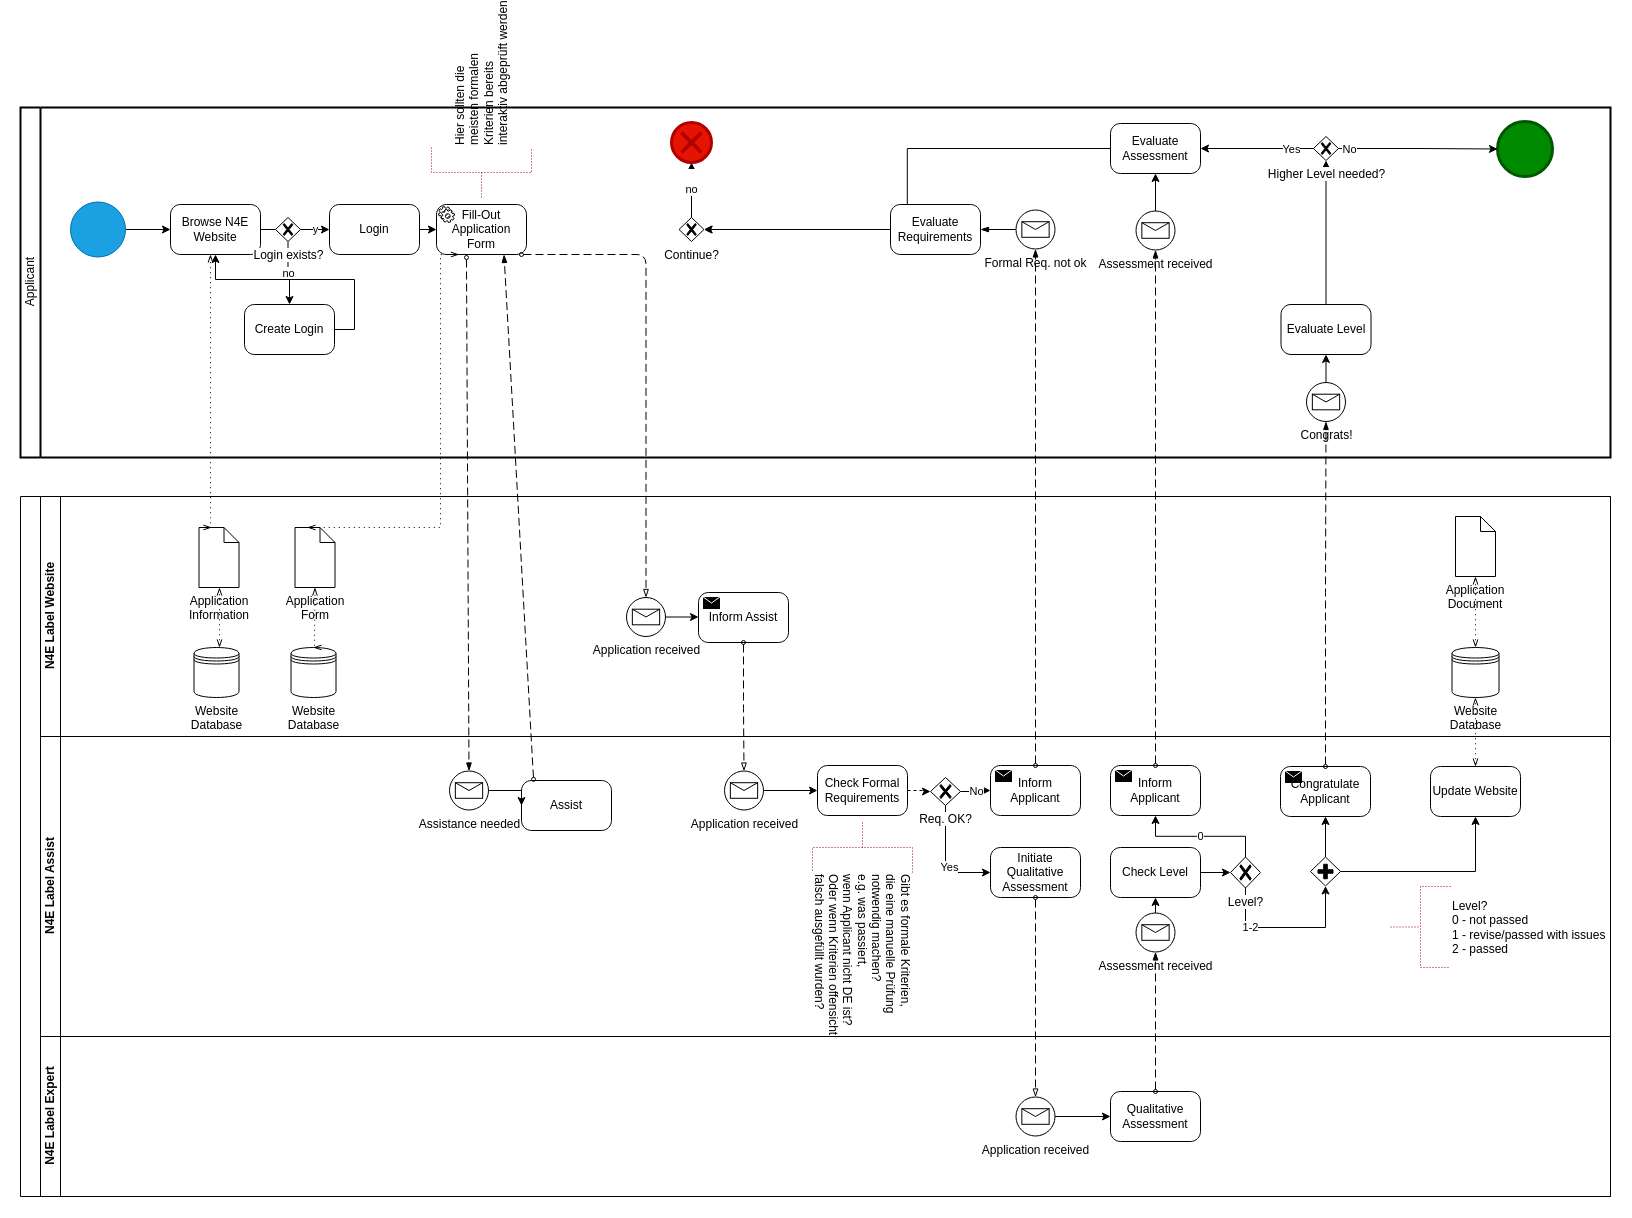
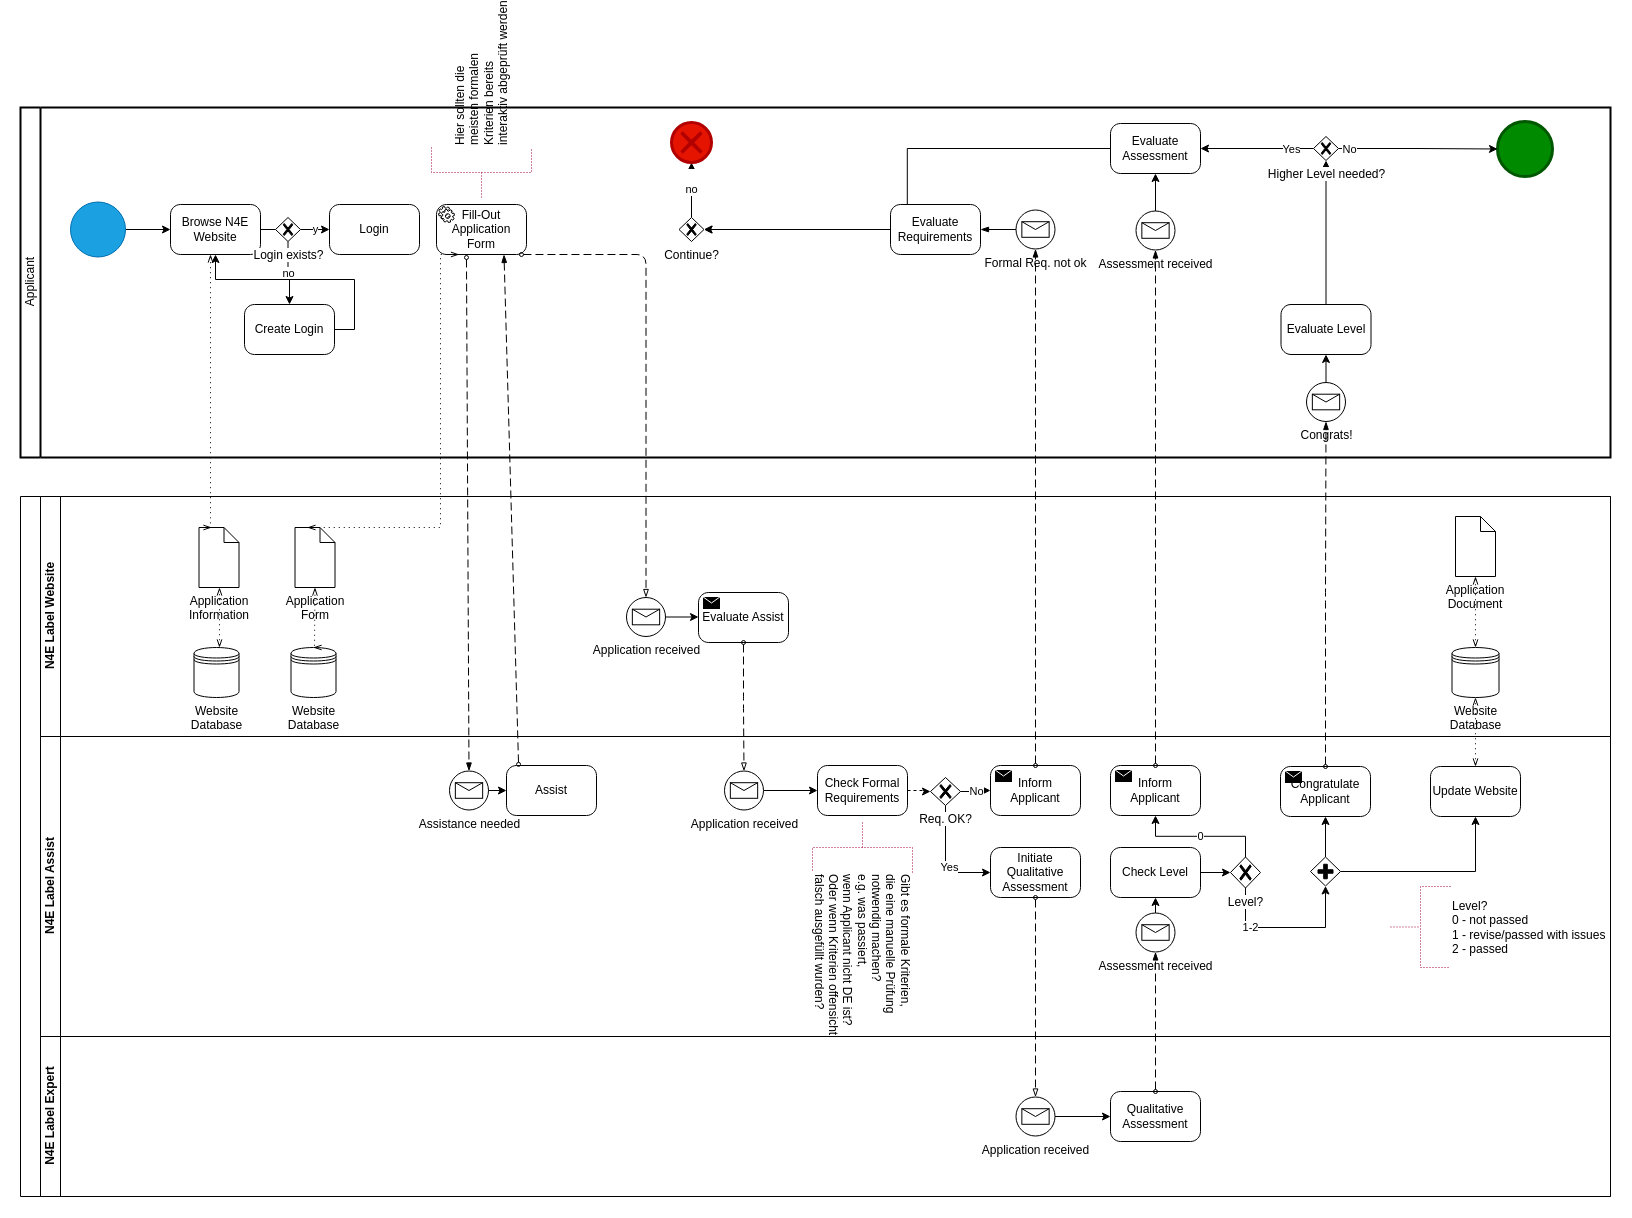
edge "Login" -> "Fill-Out Application Form": removed
node "Inform Assist": label "Inform Assist" -> "Evaluate Assist"
node "Assist": moved (567, 806) -> (552, 791)
